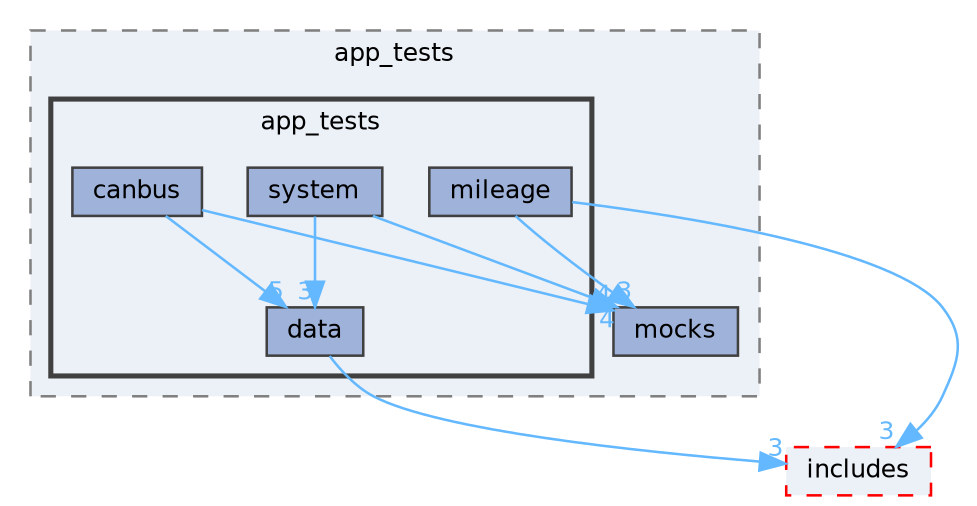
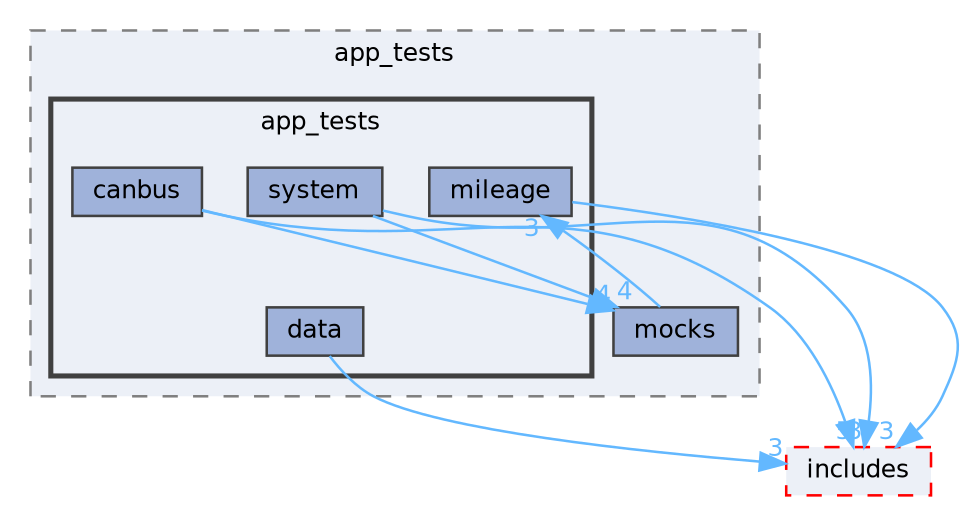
edge "canbus" -> "data": now "canbus" -> "includes"
edge "system" -> "data": now "system" -> "includes"
edge "mileage" -> "mocks": reversed
